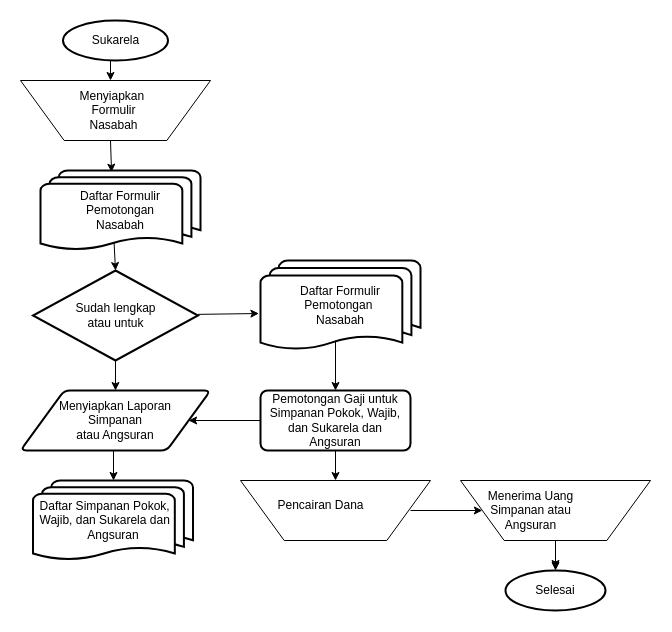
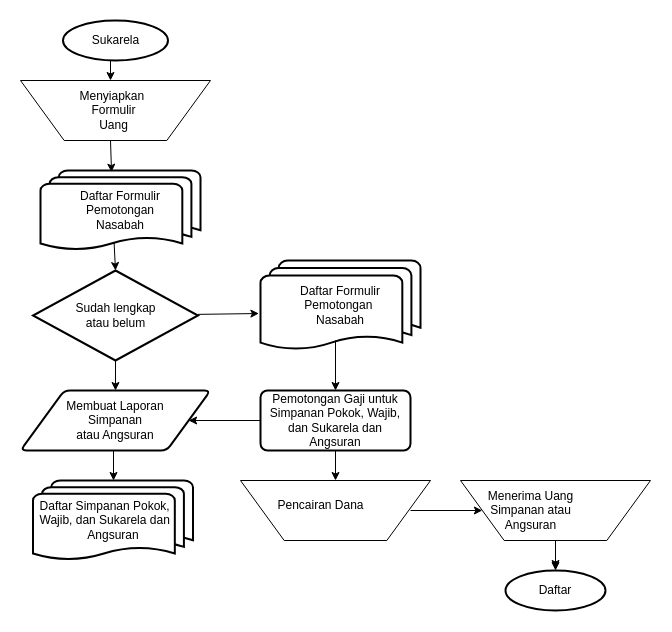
node "Menyiapkan Formulir Nasabah": label "Menyiapkan Formulir Nasabah" -> "Menyiapkan Formulir Uang"
node "Sudah lengkap atau untuk": label "Sudah lengkap atau untuk" -> "Sudah lengkap atau belum"
node "Menyiapkan Laporan Simpanan atau Angsuran": label "Menyiapkan Laporan Simpanan atau Angsuran" -> "Membuat Laporan Simpanan atau Angsuran"
node "Selesai": label "Selesai" -> "Daftar"
